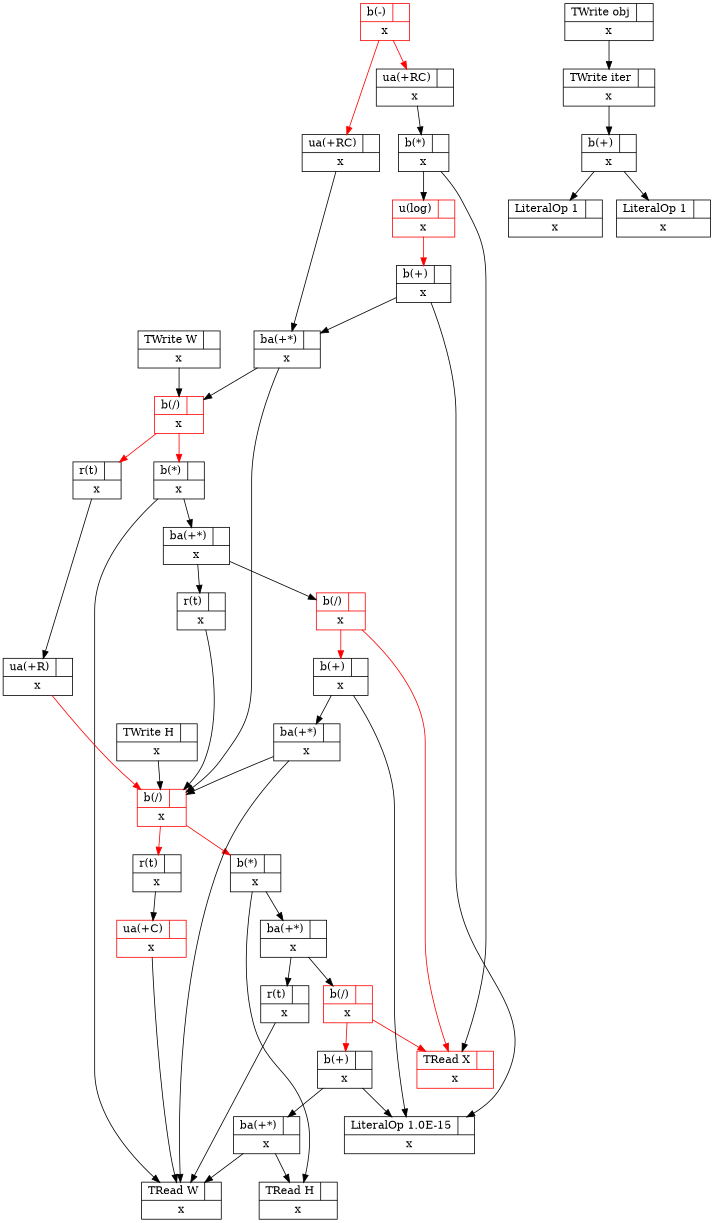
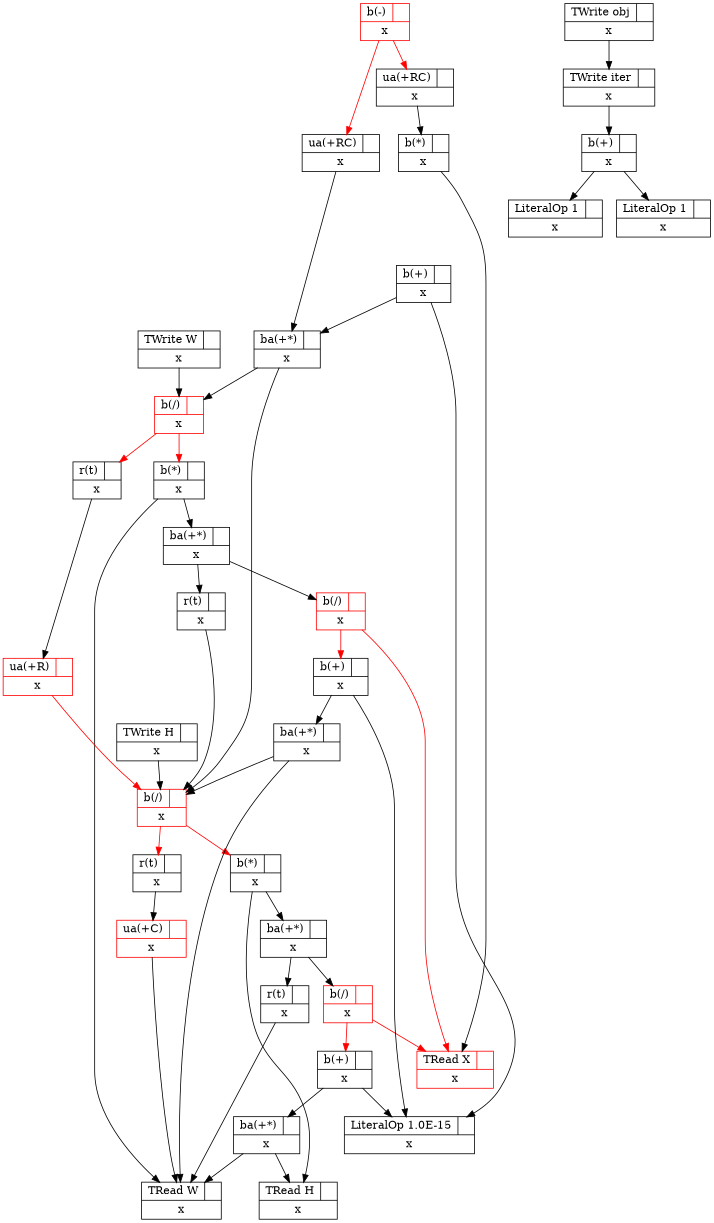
node "u(log)": removed
node "ua(+R)": color black -> red
